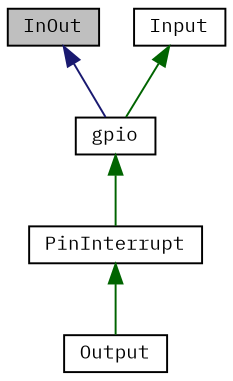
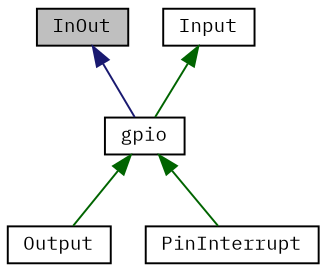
edge "Output" -> "PinInterrupt": now "Output" -> "gpio"
